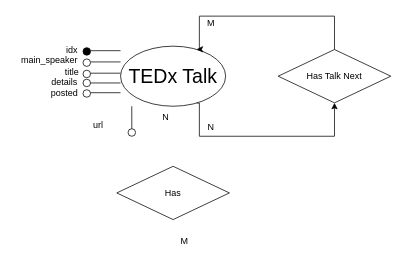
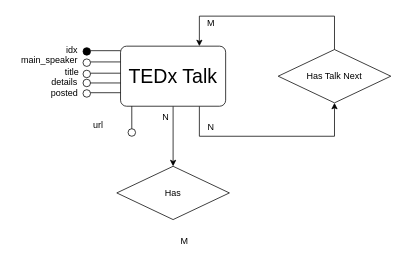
node "TEDx Talk": shape ellipse -> rounded rectangle
edge "TEDx Talk" -> "Has": added
